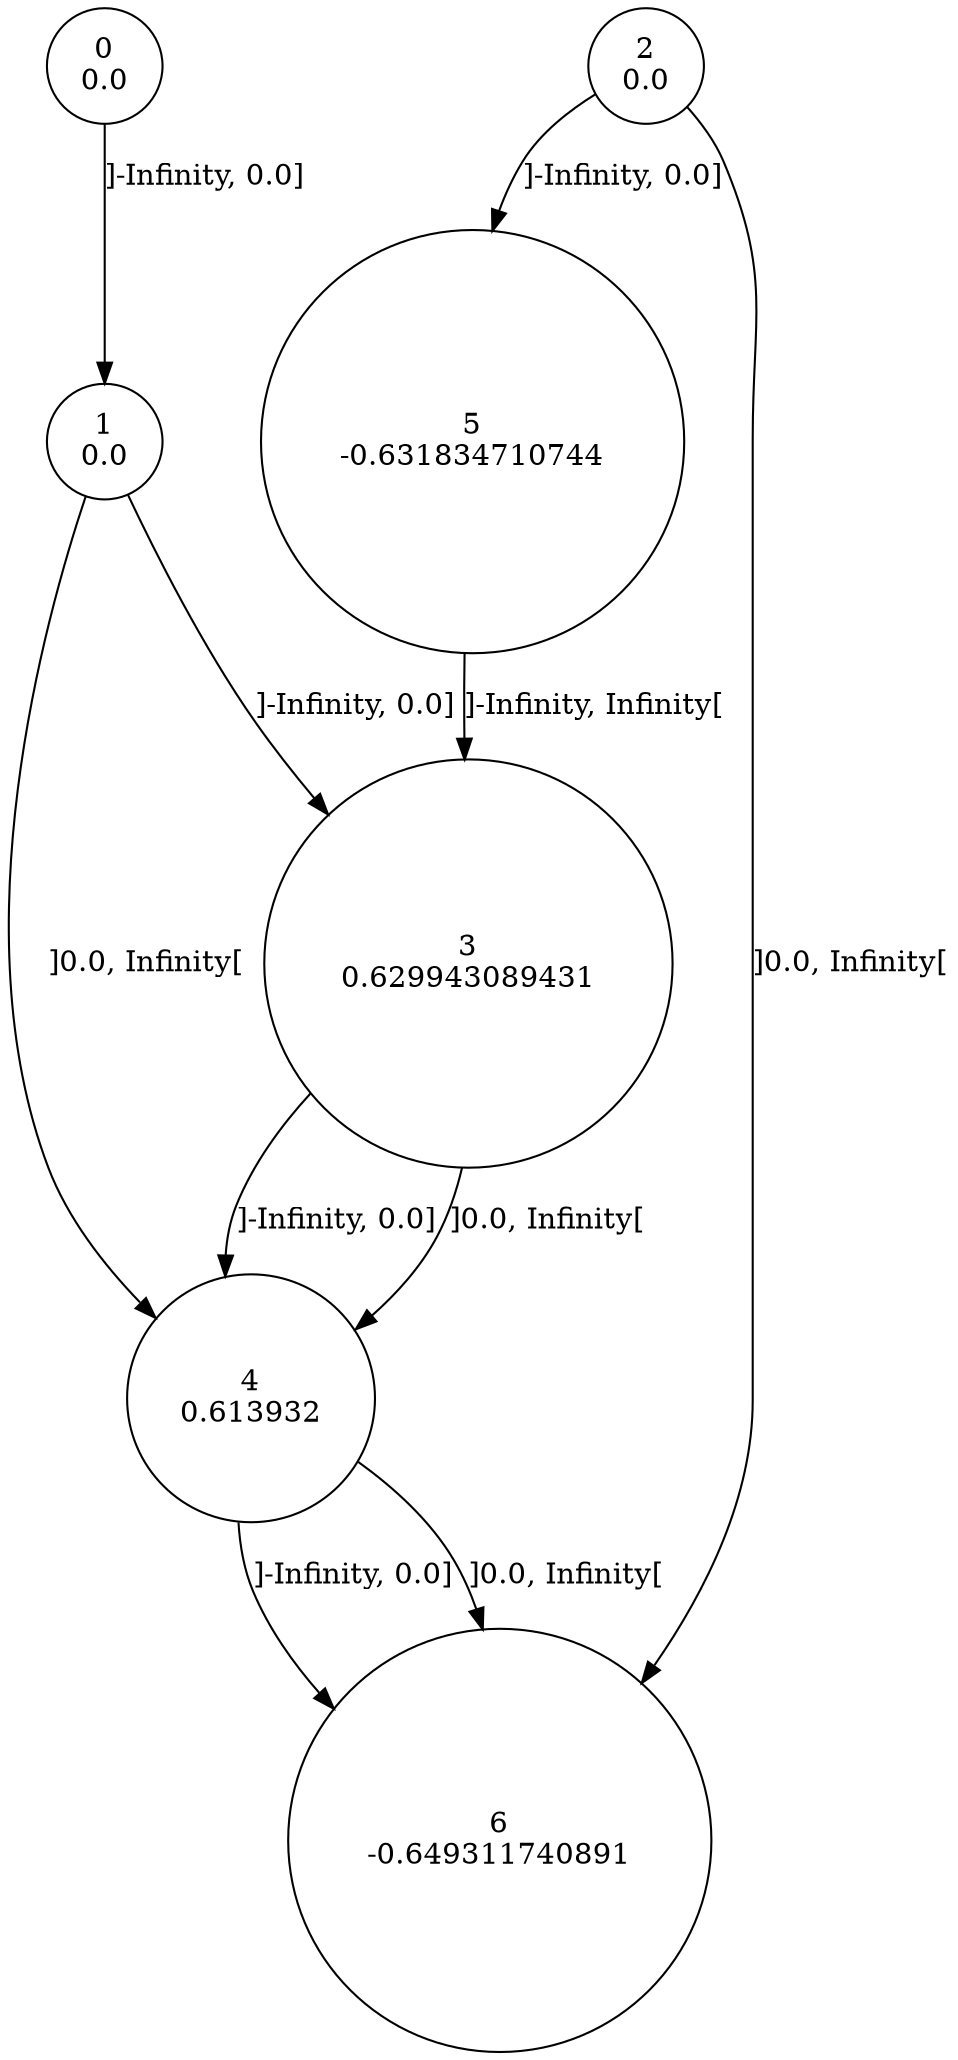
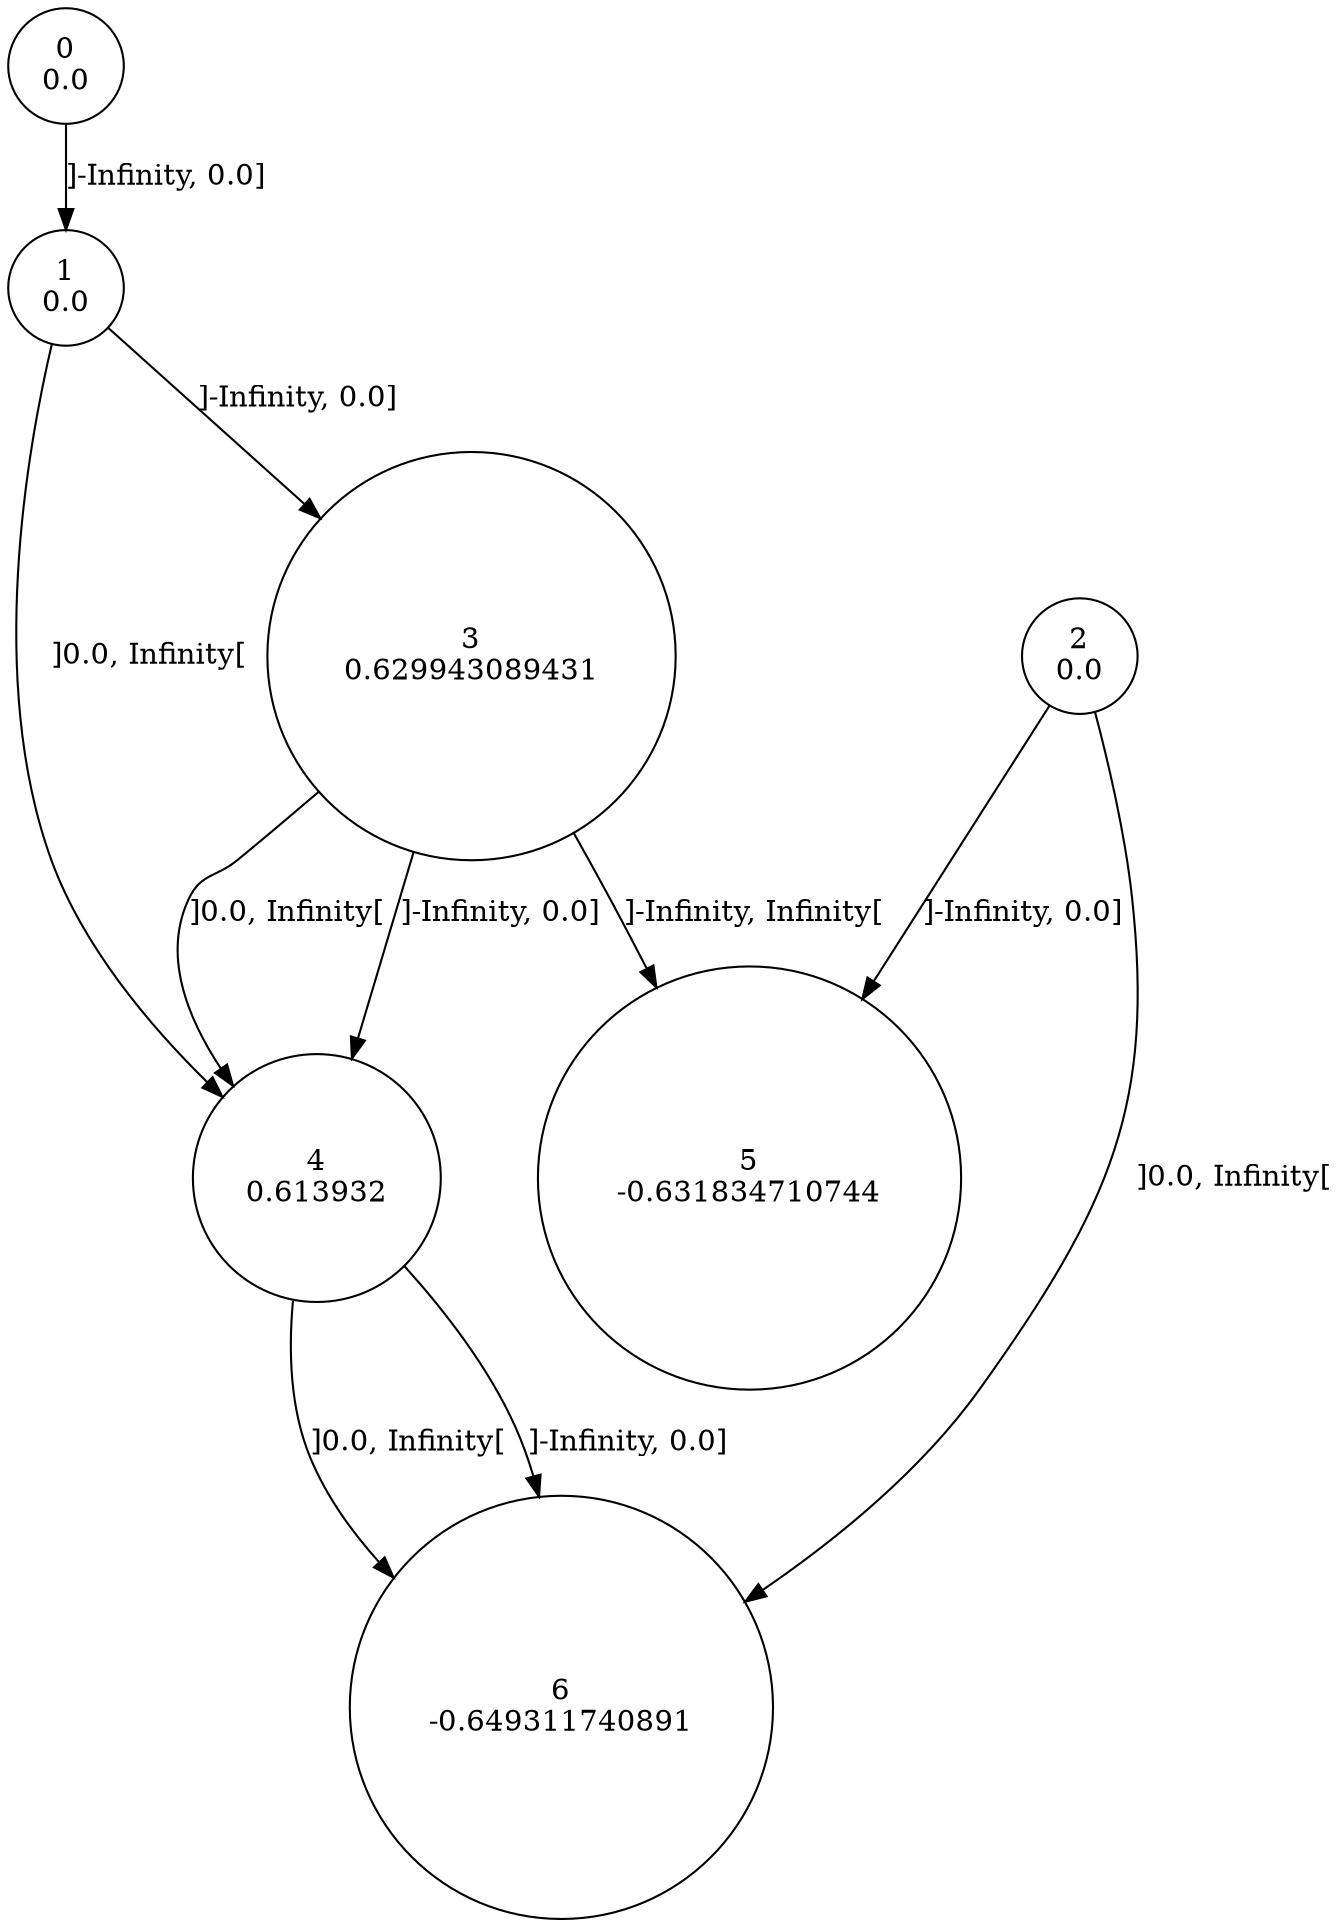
edge "5 -0.631834710744" -> "3 0.629943089431": reversed
